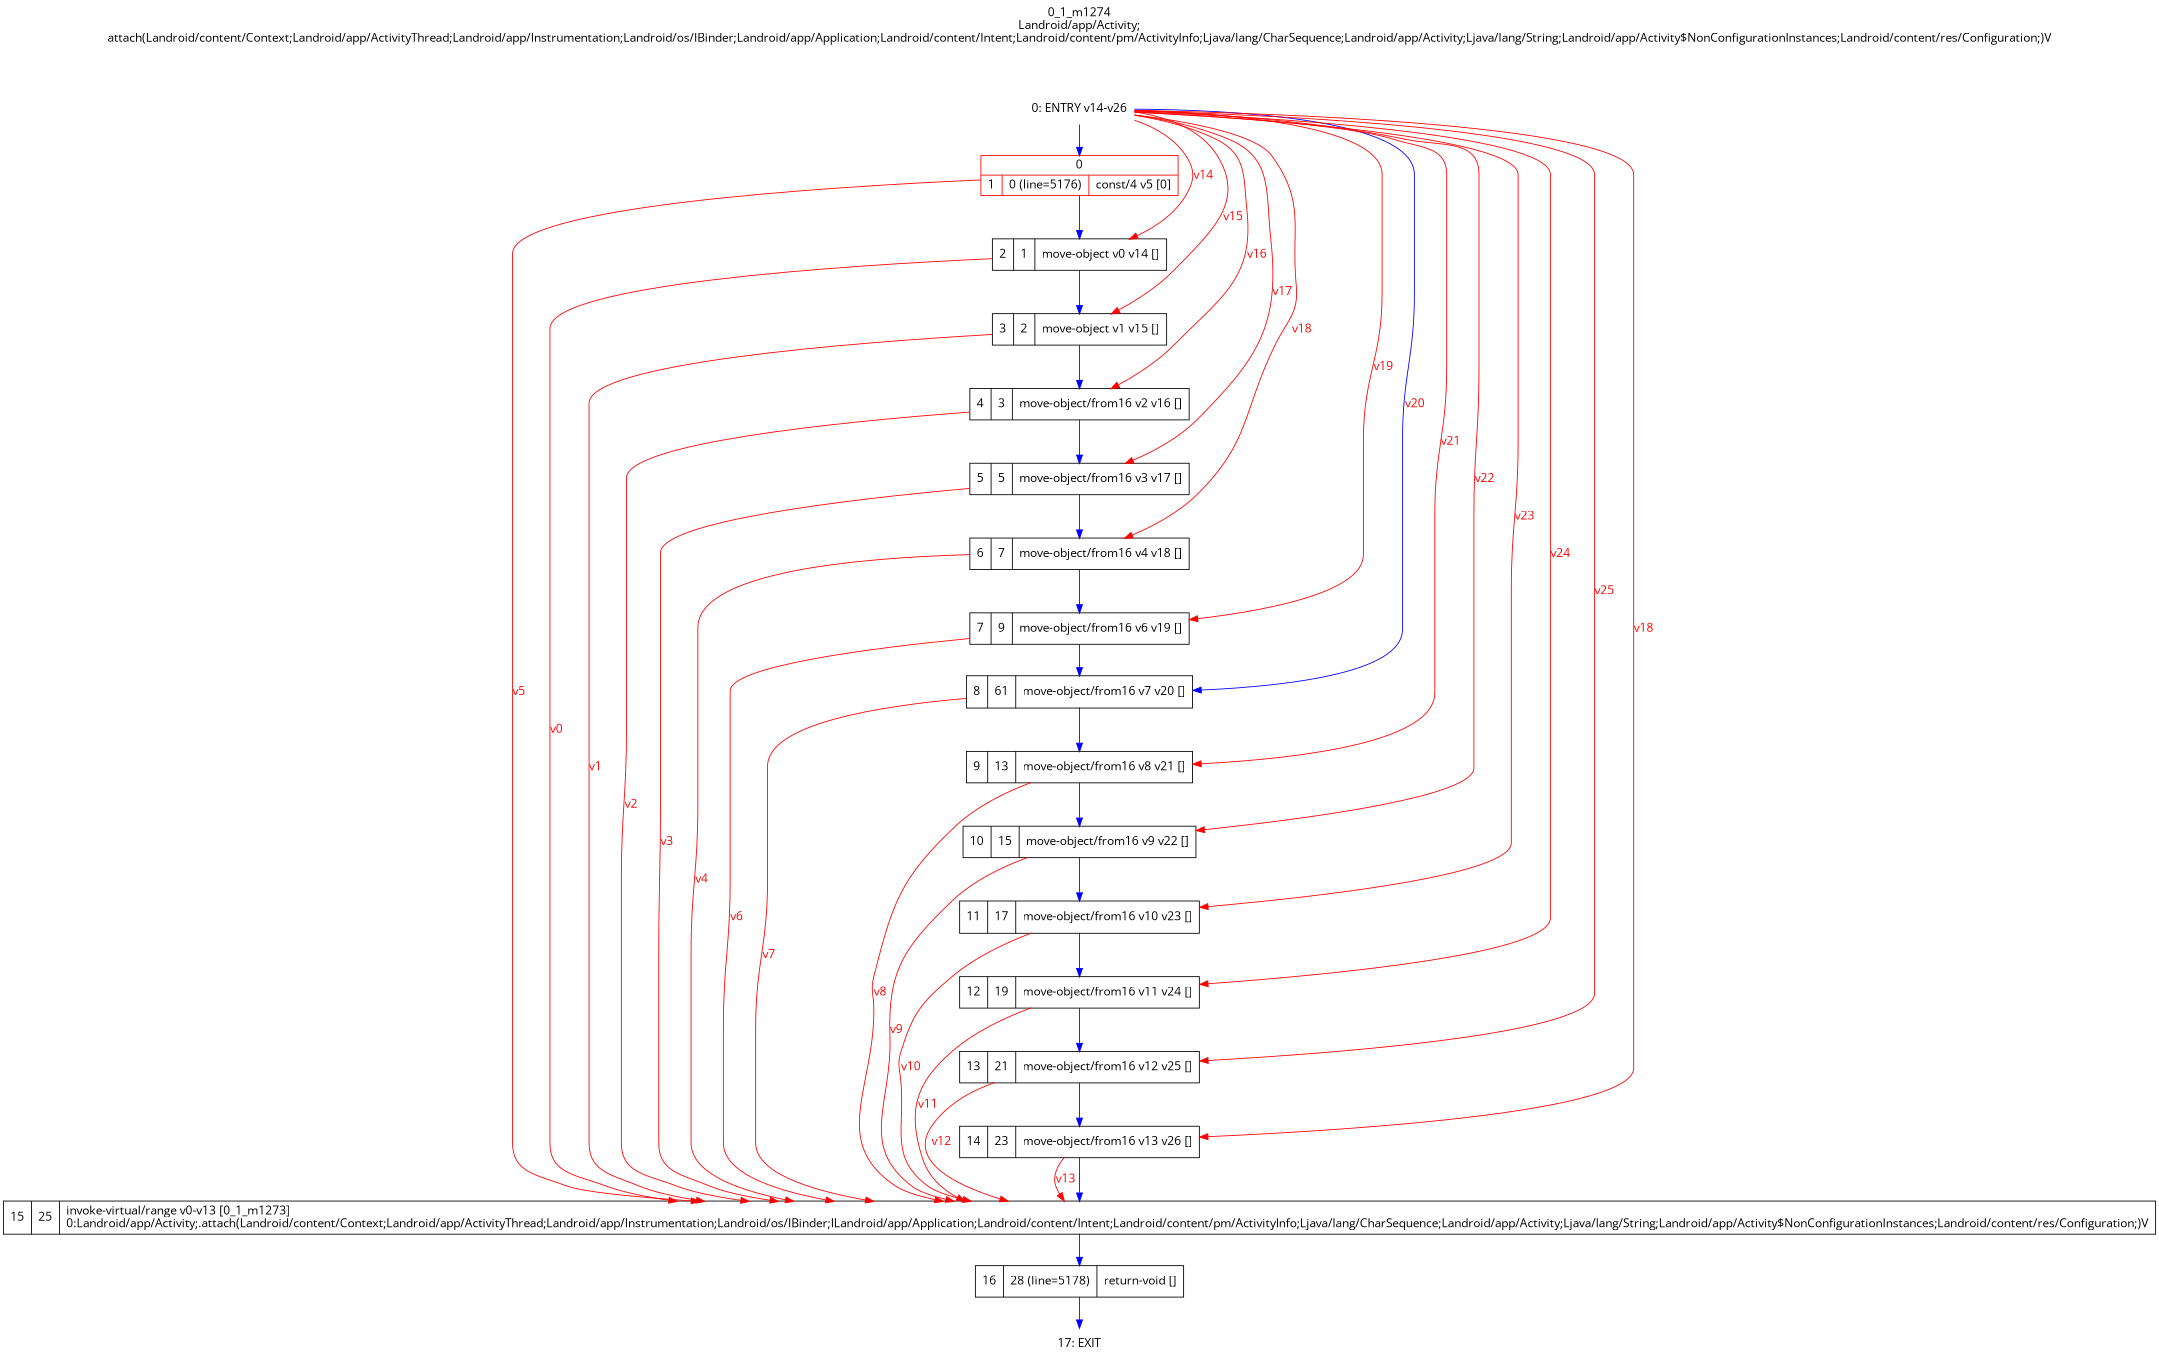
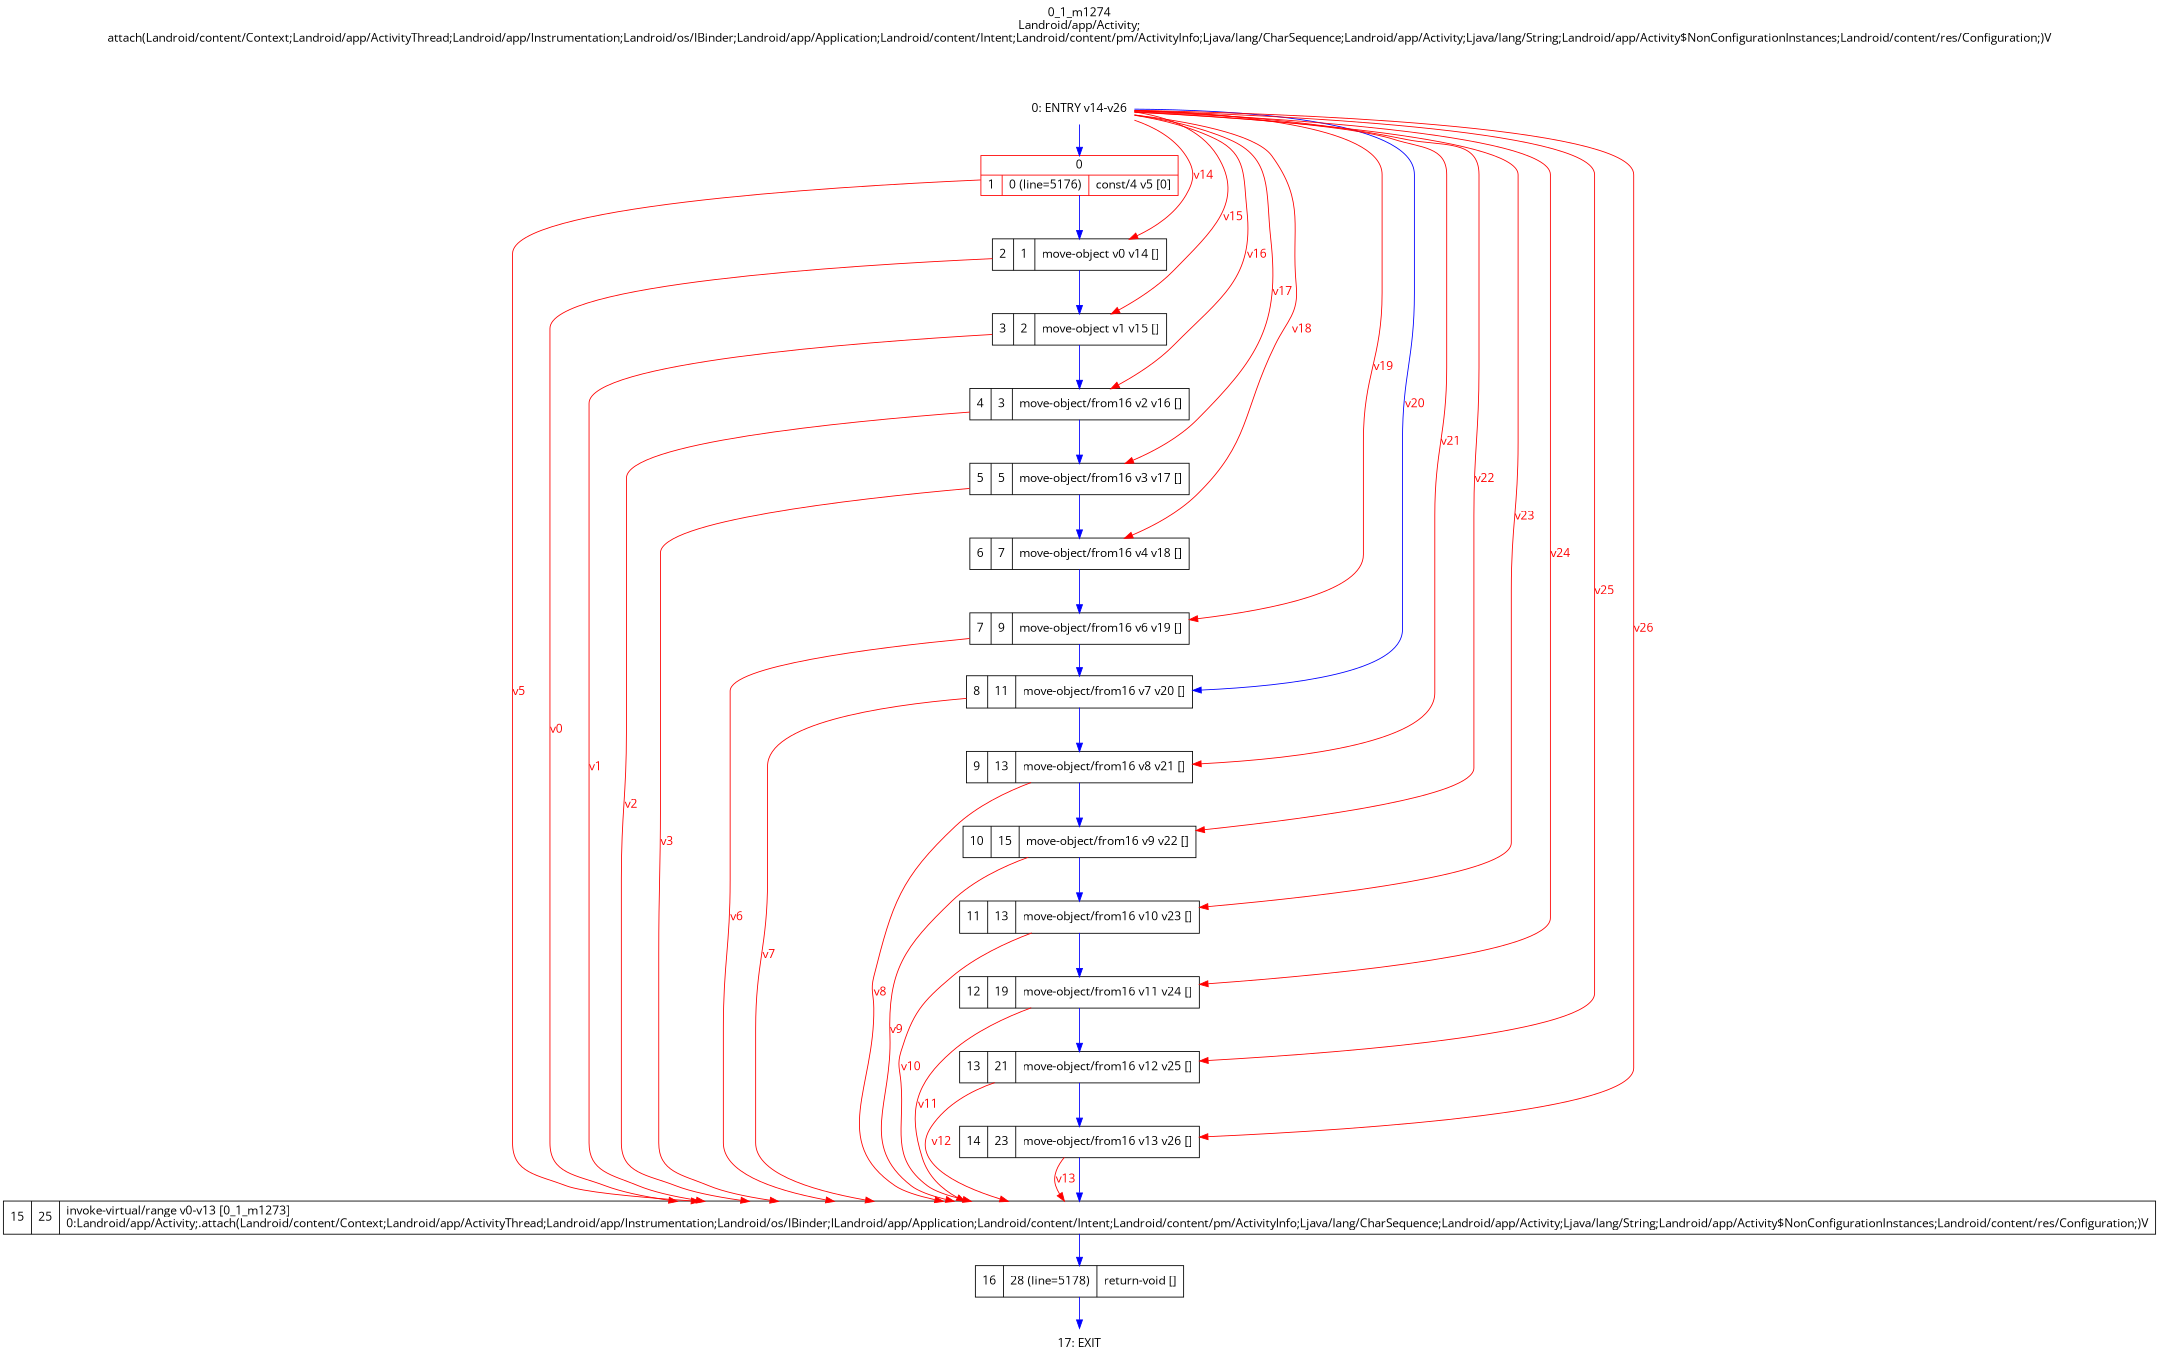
edge "0: ENTRY v14-v26" -> "14": label "v18" -> "v26"
node "8": text "61" -> "11"
edge "6" -> "15": removed, label "v4"
node "11": text "17" -> "13"
